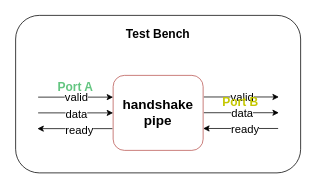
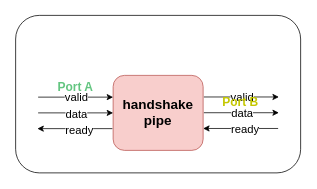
node "Test Bench": removed
node "handshake pipe": fillcolor #ffffff -> #f8cecc
